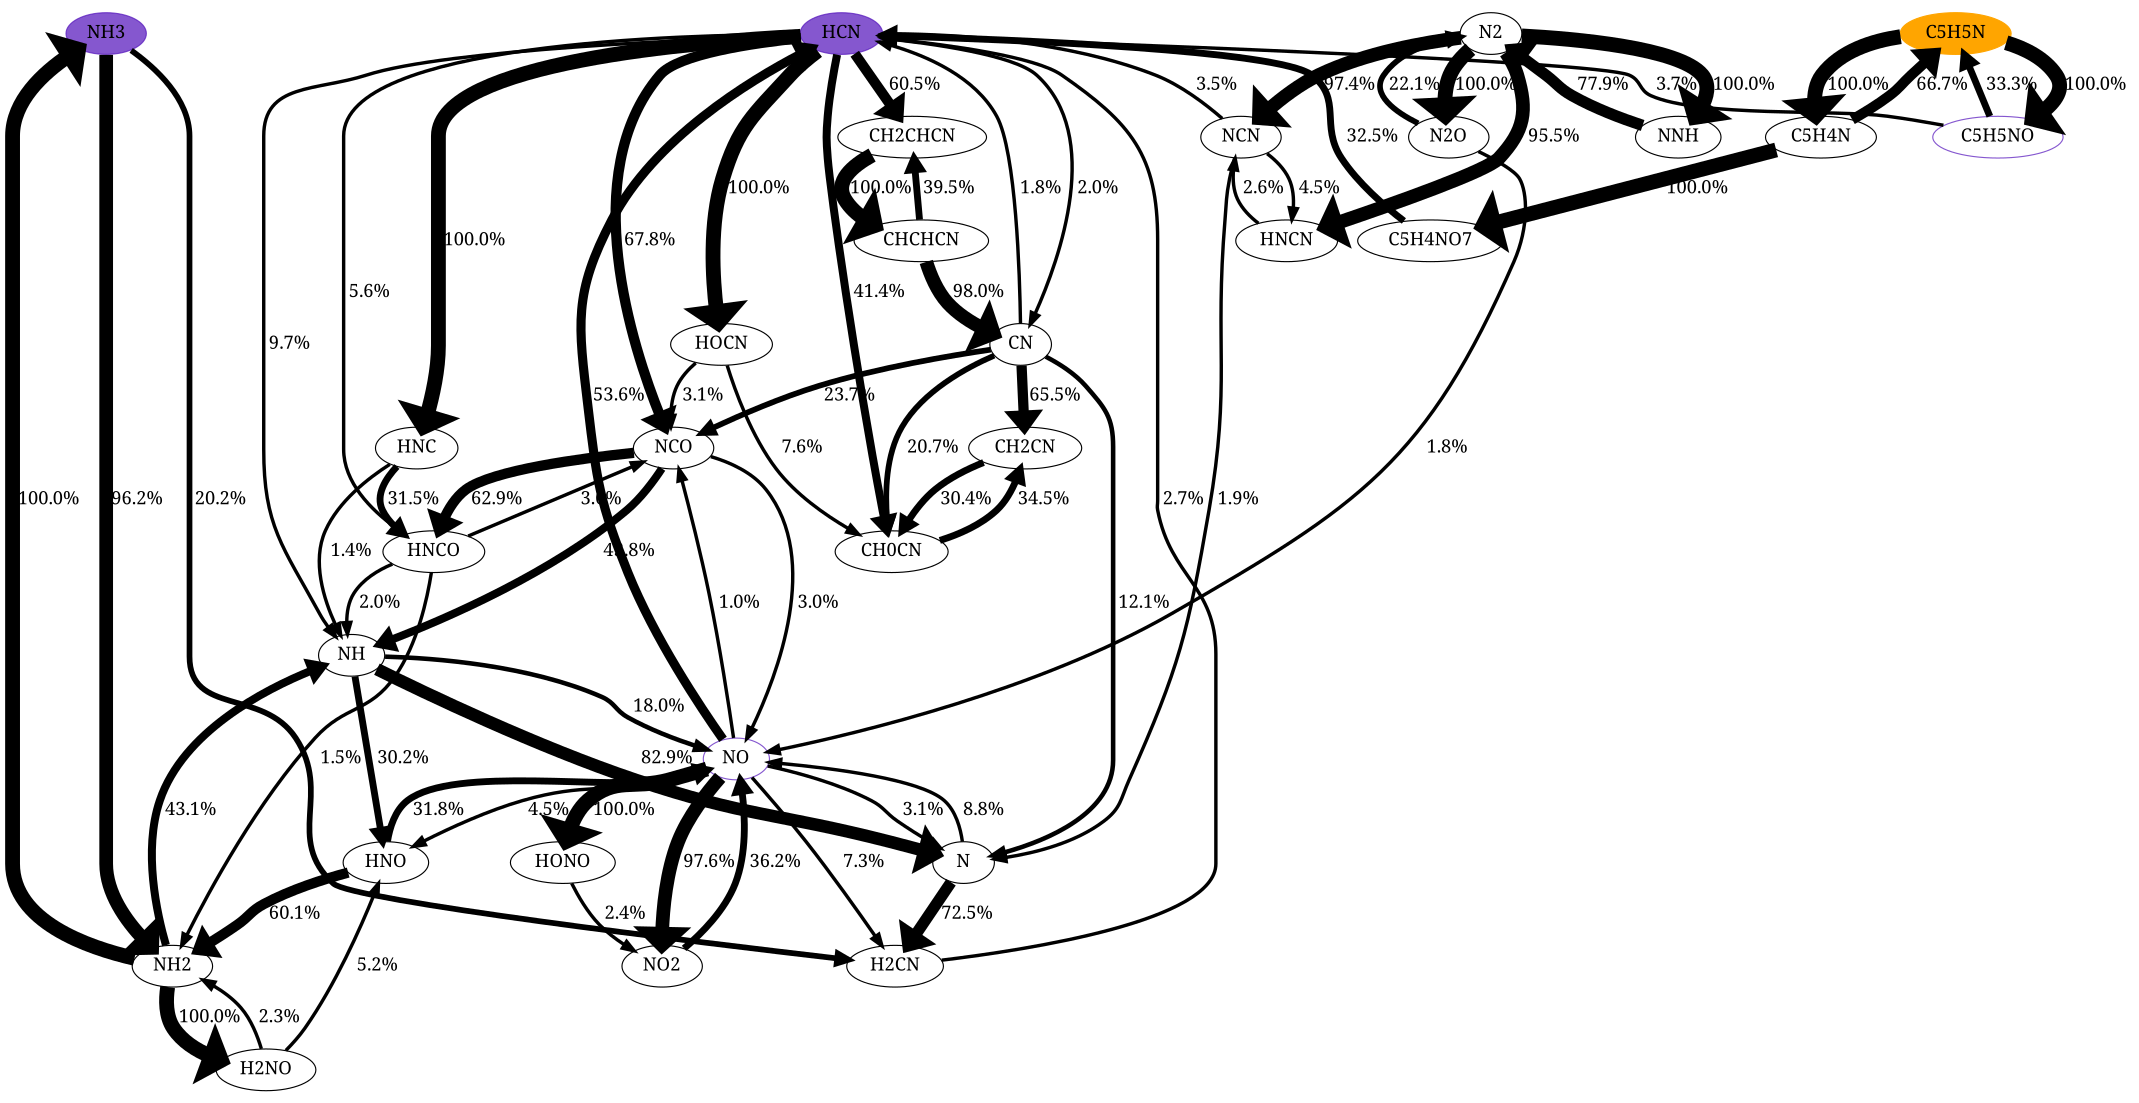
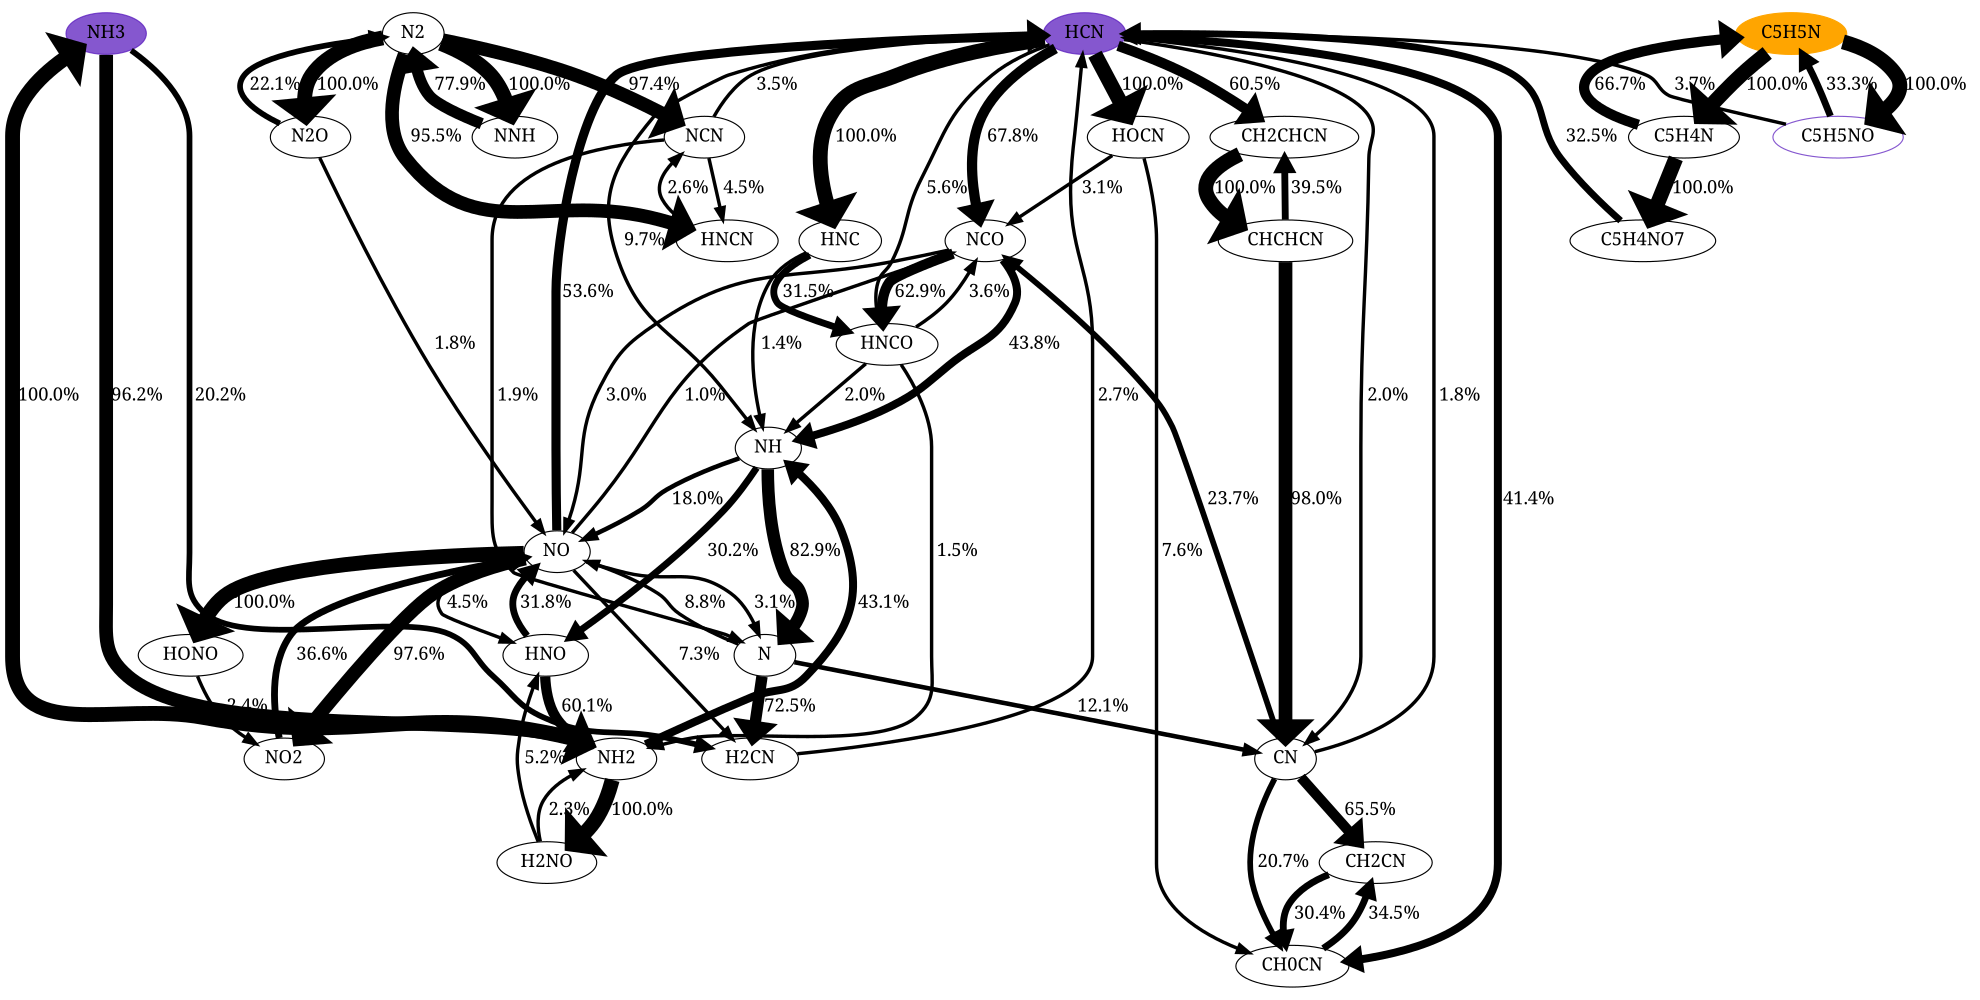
edge "CN" -> "N": reversed
node "NO": color #500dbab1 -> black
edge "NO2" -> "NO": label " 36.2%" -> " 36.6%"
